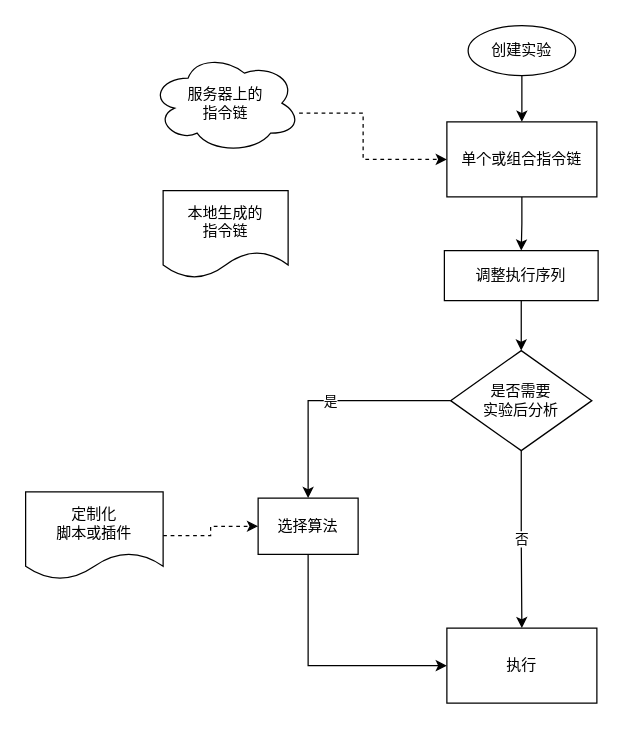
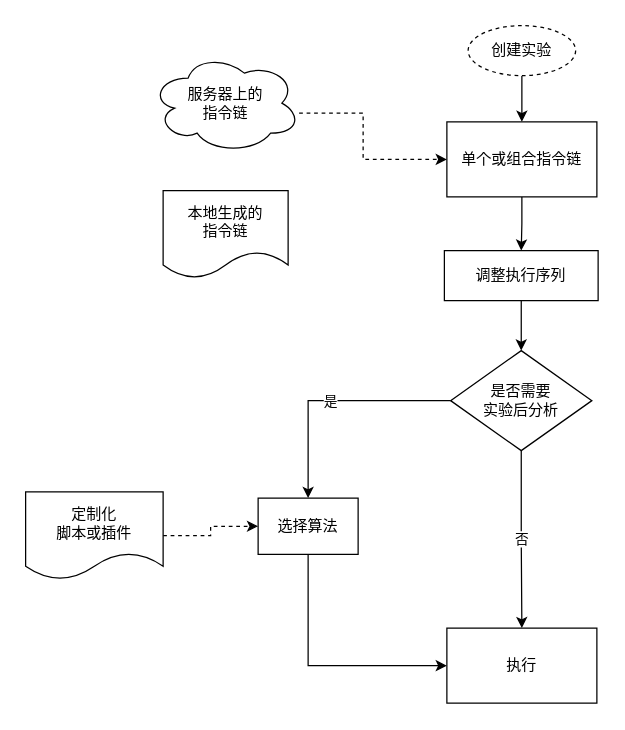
node "创建实验": style solid -> dashed
